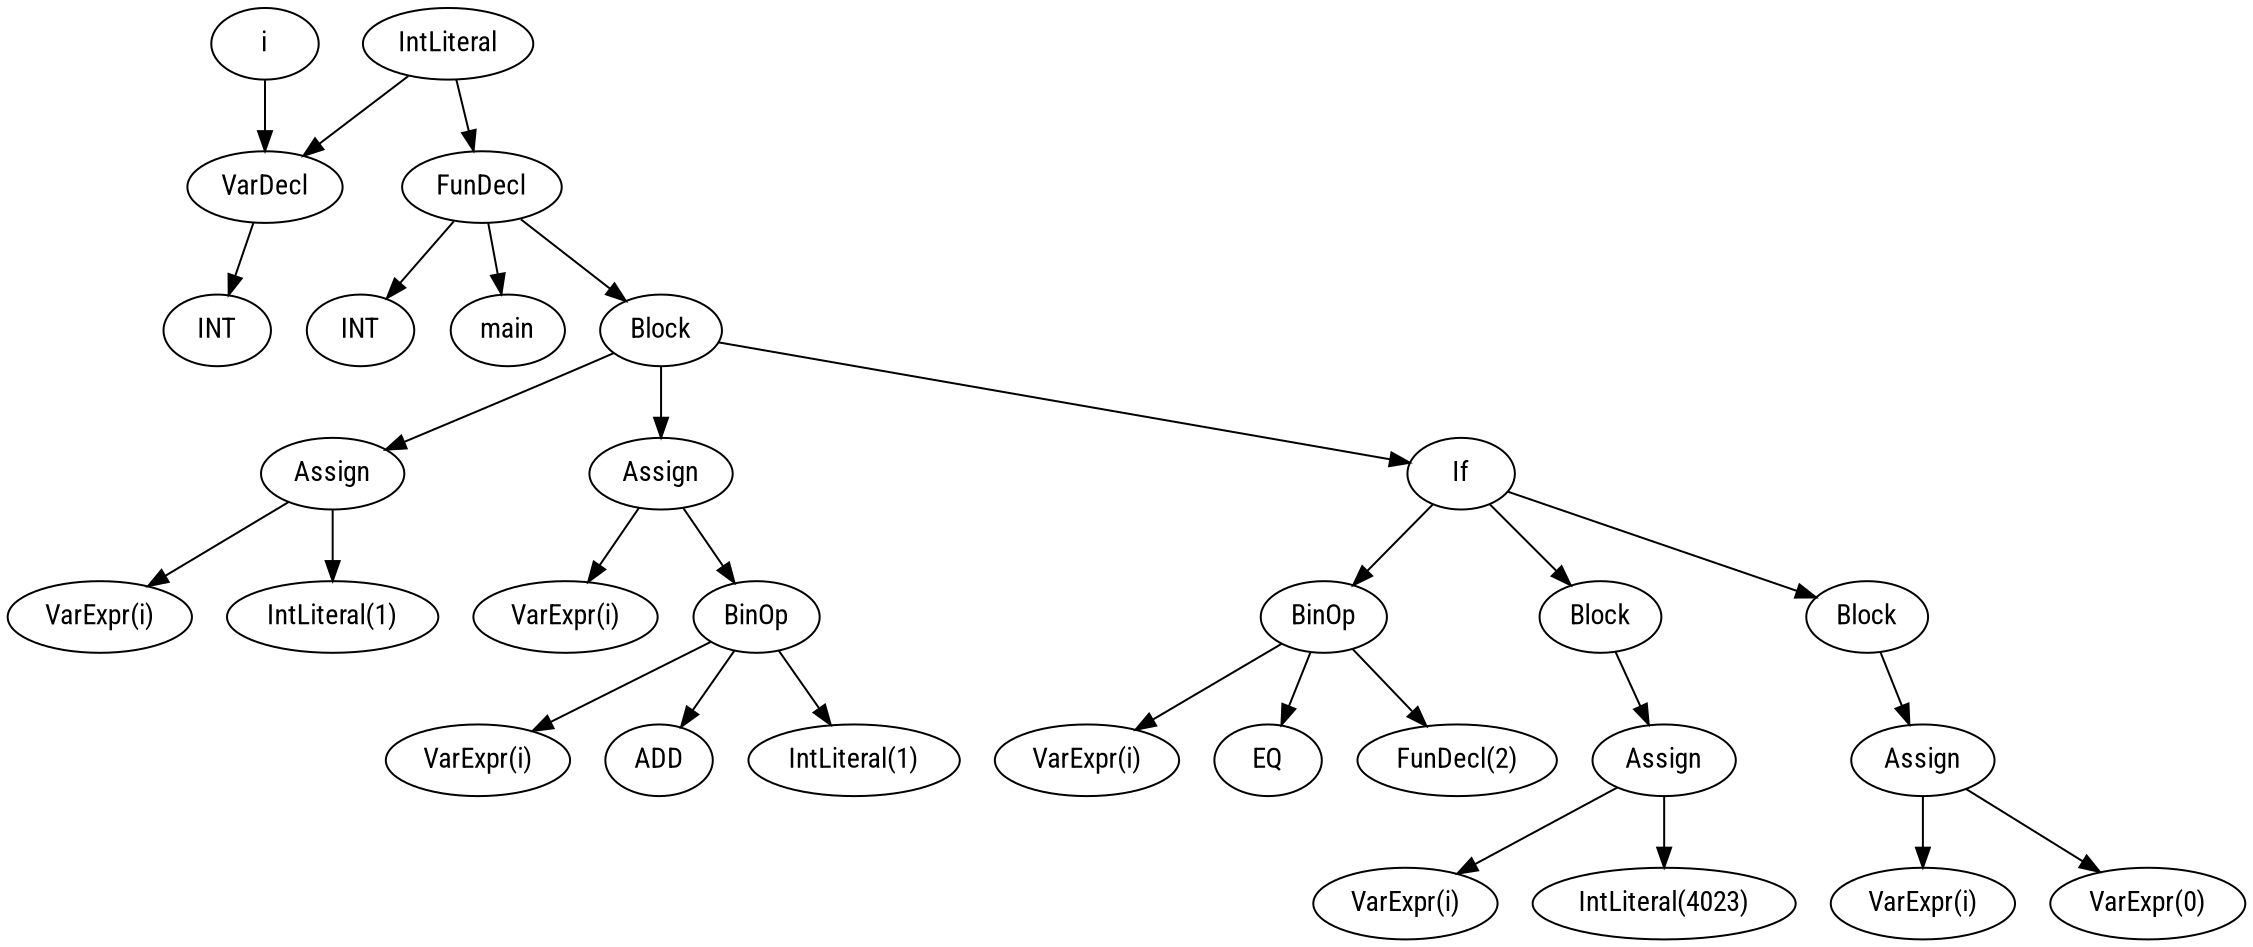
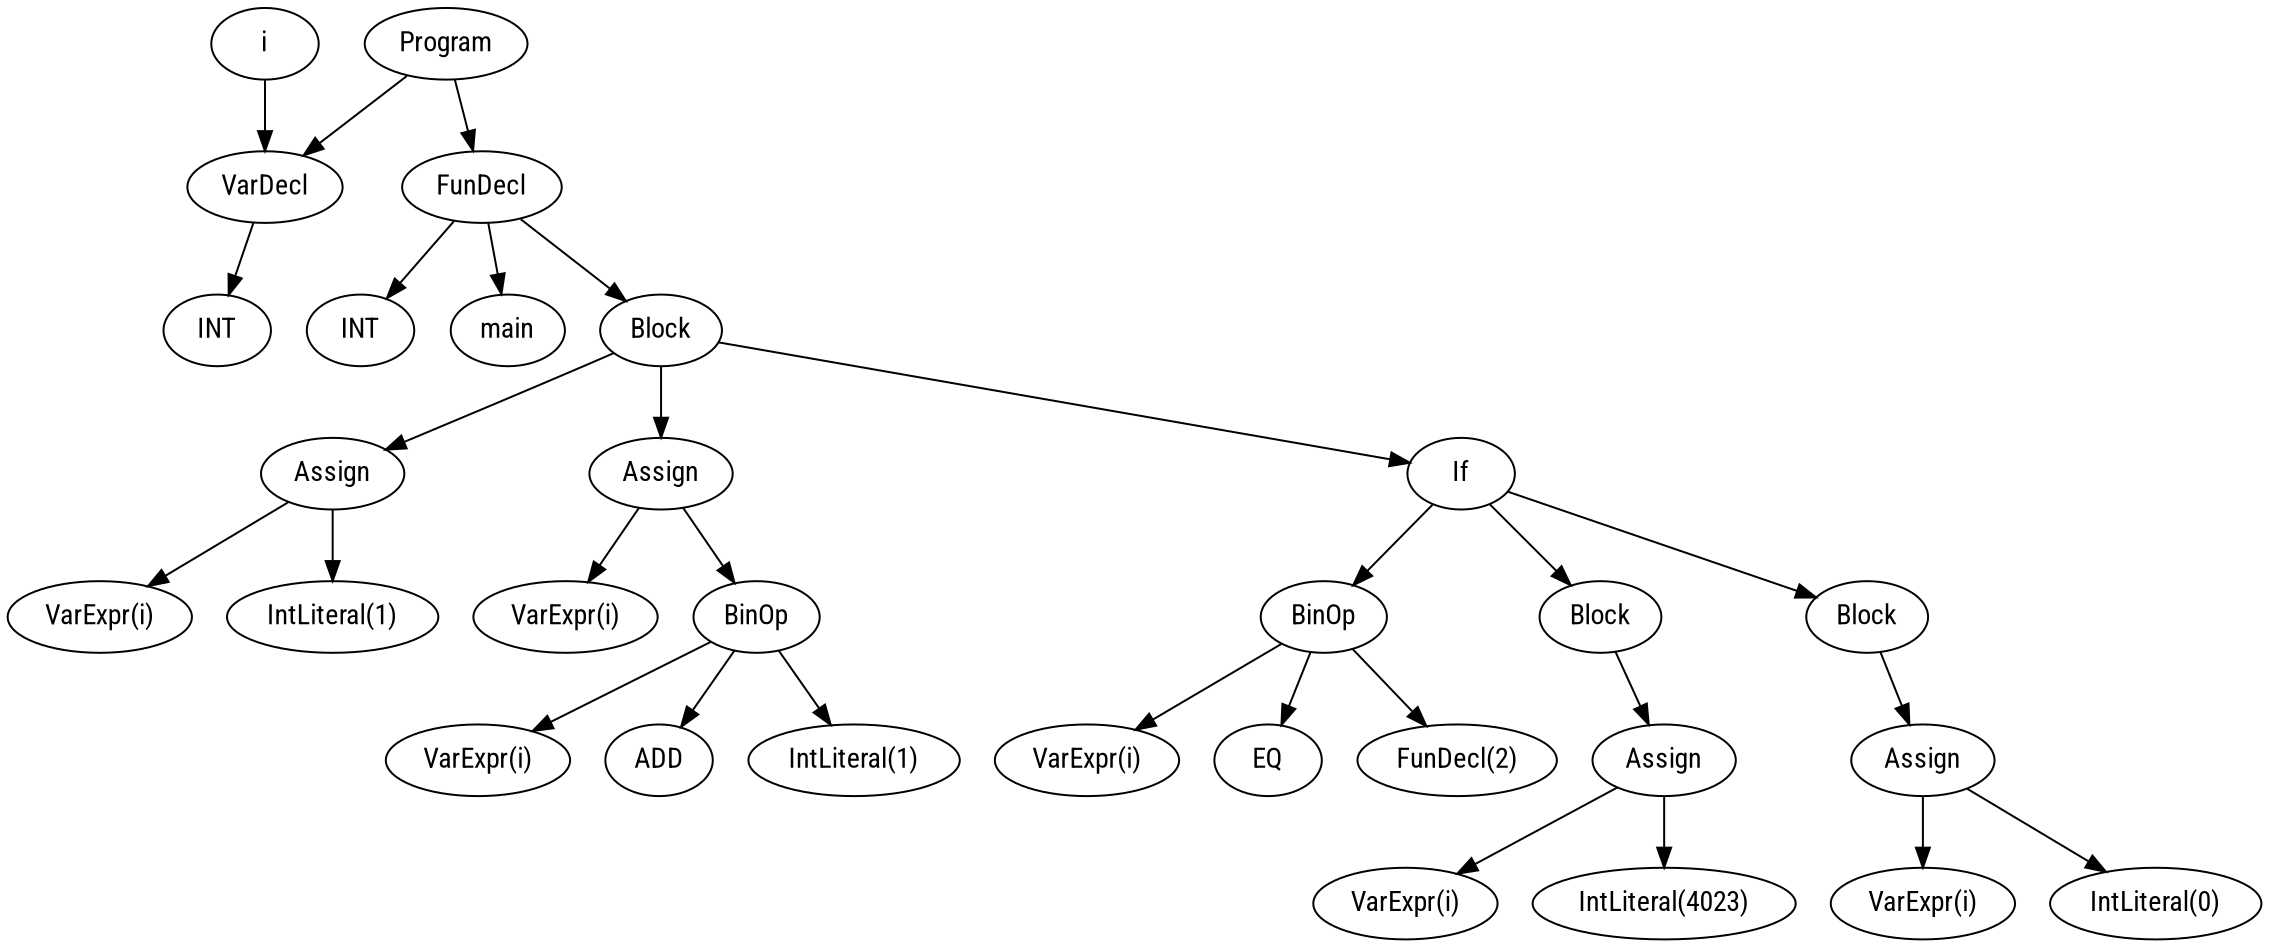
node "IntLiteral": label "IntLiteral" -> "Program"
node "VarExpr(0)": label "VarExpr(0)" -> "IntLiteral(0)"
